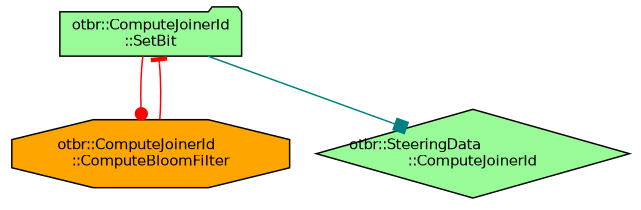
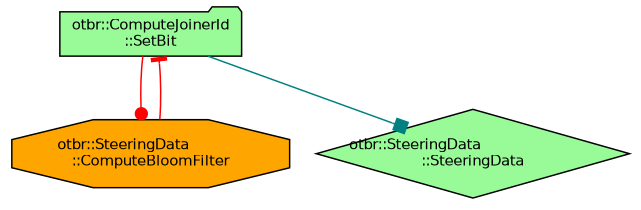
node "otbr::ComputeJoinerId ::ComputeBloomFilter": label "otbr::ComputeJoinerId ::ComputeBloomFilter" -> "otbr::SteeringData ::ComputeBloomFilter"
node "otbr::SteeringData ::ComputeJoinerId": label "otbr::SteeringData ::ComputeJoinerId" -> "otbr::SteeringData ::SteeringData"
